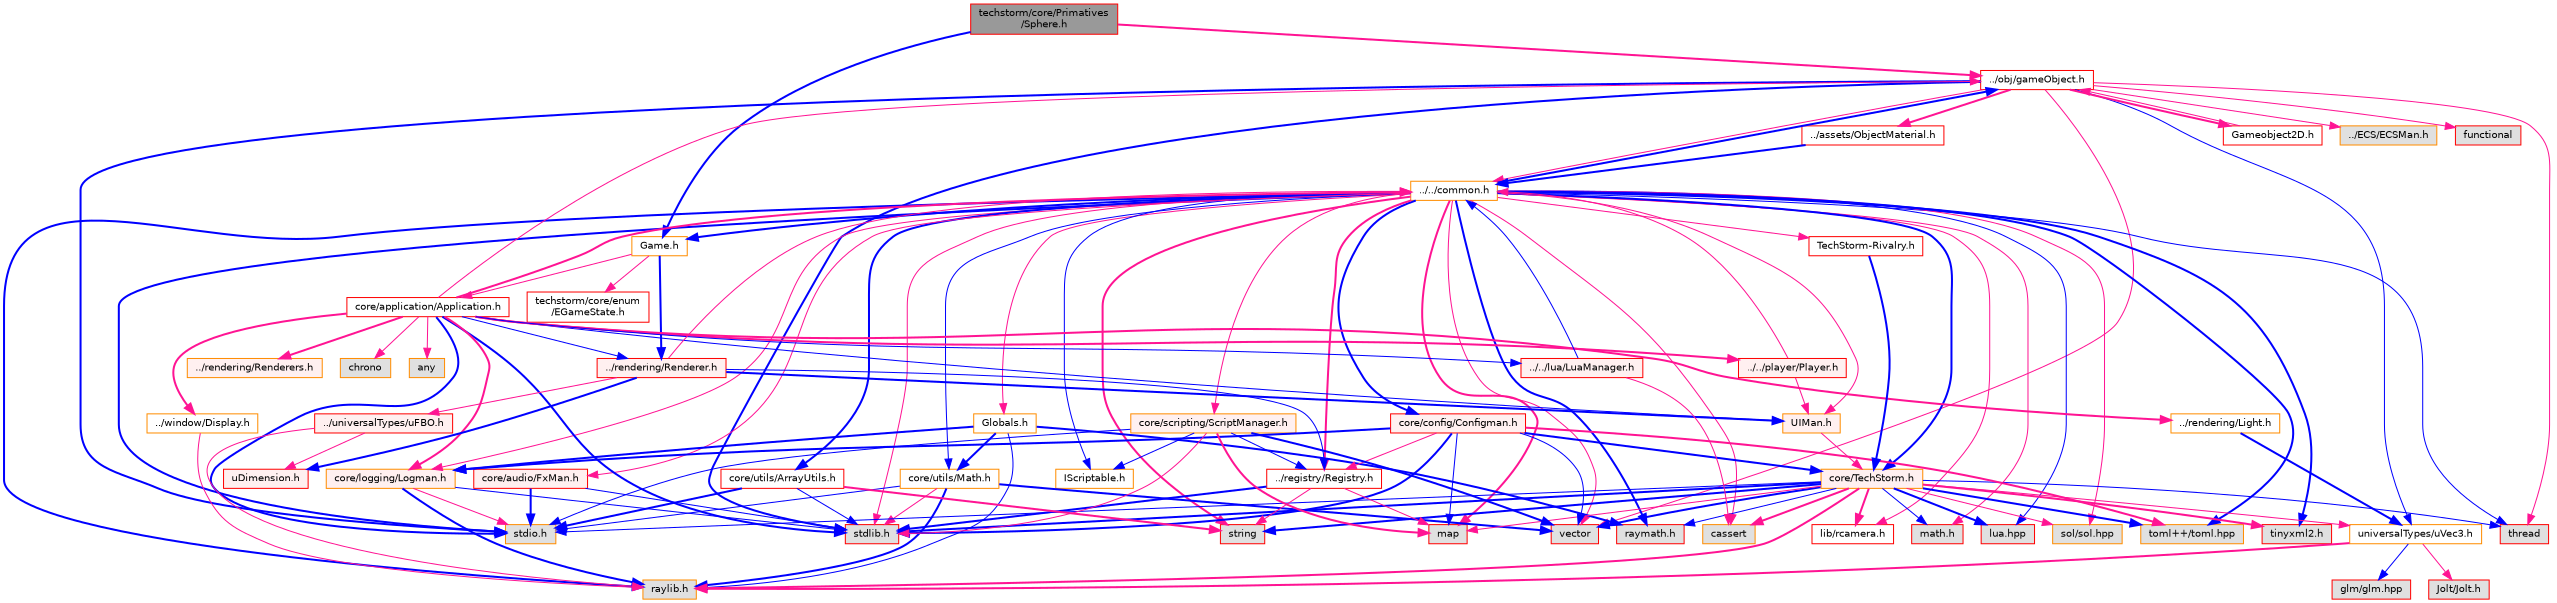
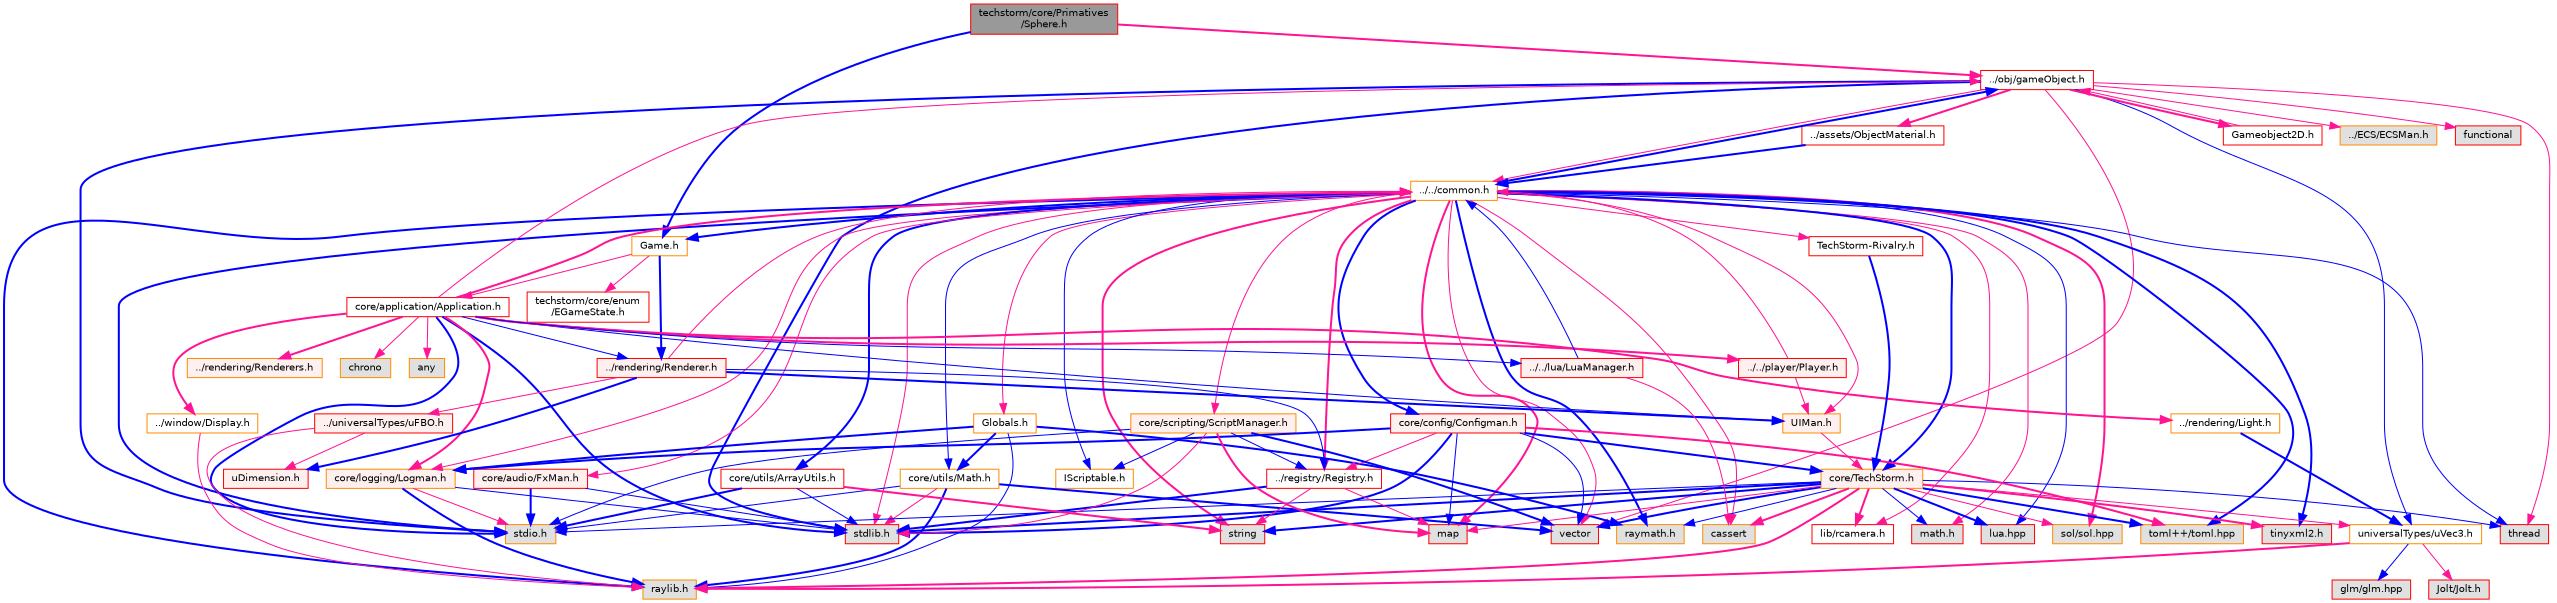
edge "../../common.h" -> "sol/sol.hpp": style solid -> bold
node "raymath.h": color red -> darkorange
